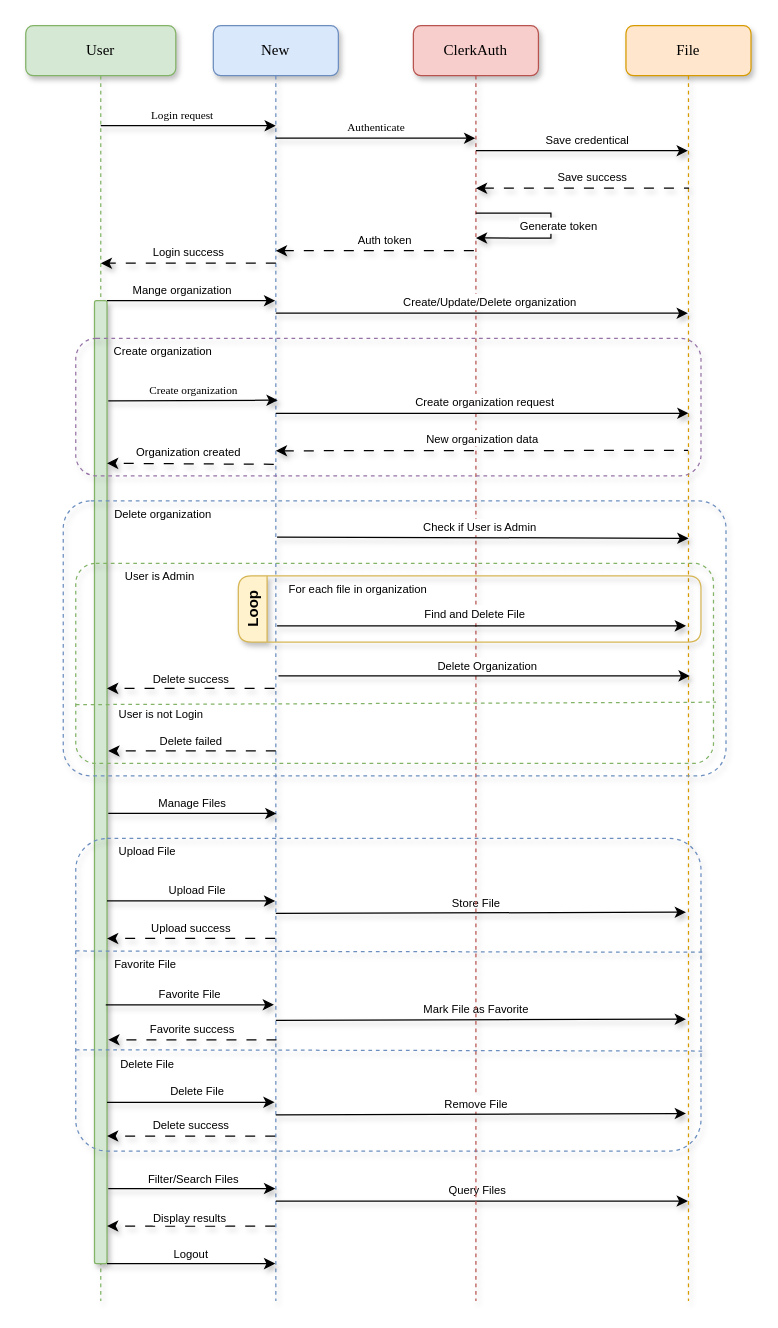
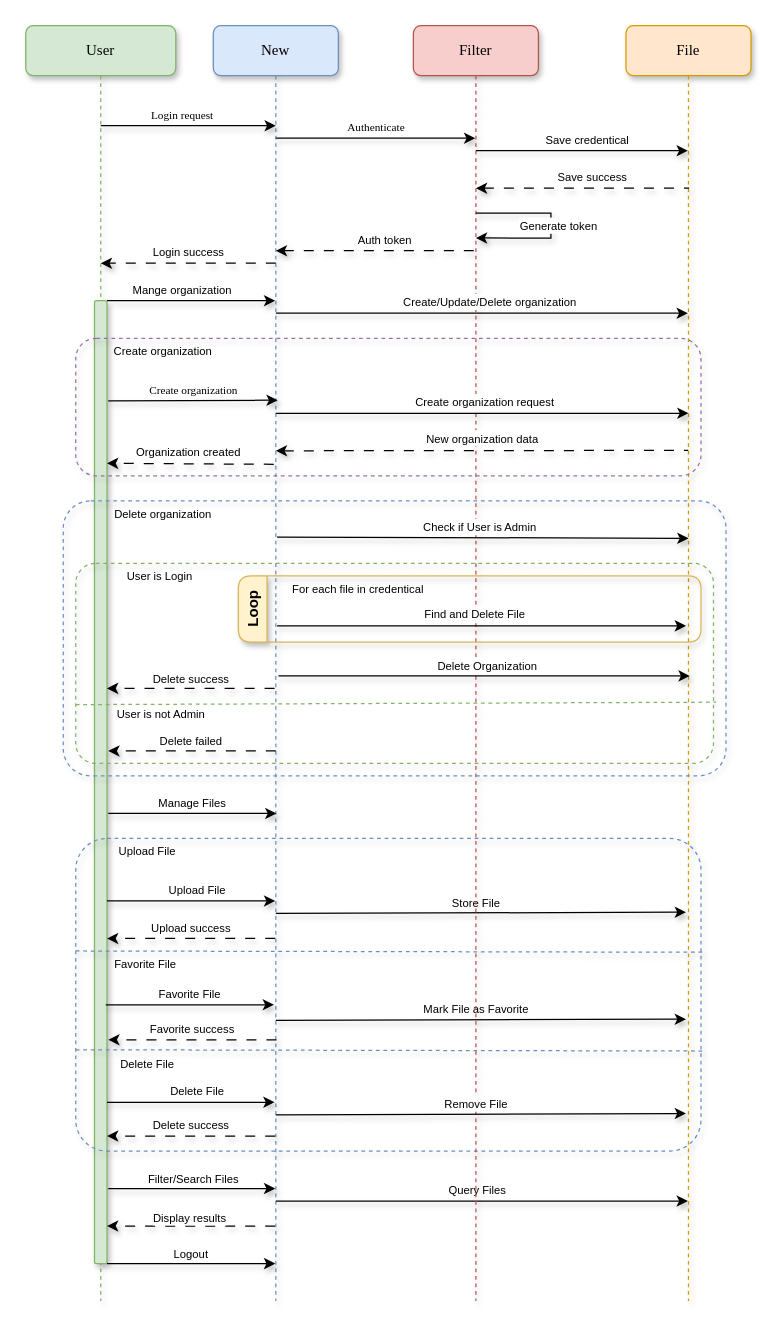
node "ClerkAuth": label "ClerkAuth" -> "Filter"
node "User is Admin": label "User is Admin" -> "User is Login"
node "For each file in organization": label "For each file in organization" -> "For each file in credentical"
node "User is not Login": label "User is not Login" -> "User is not Admin"
